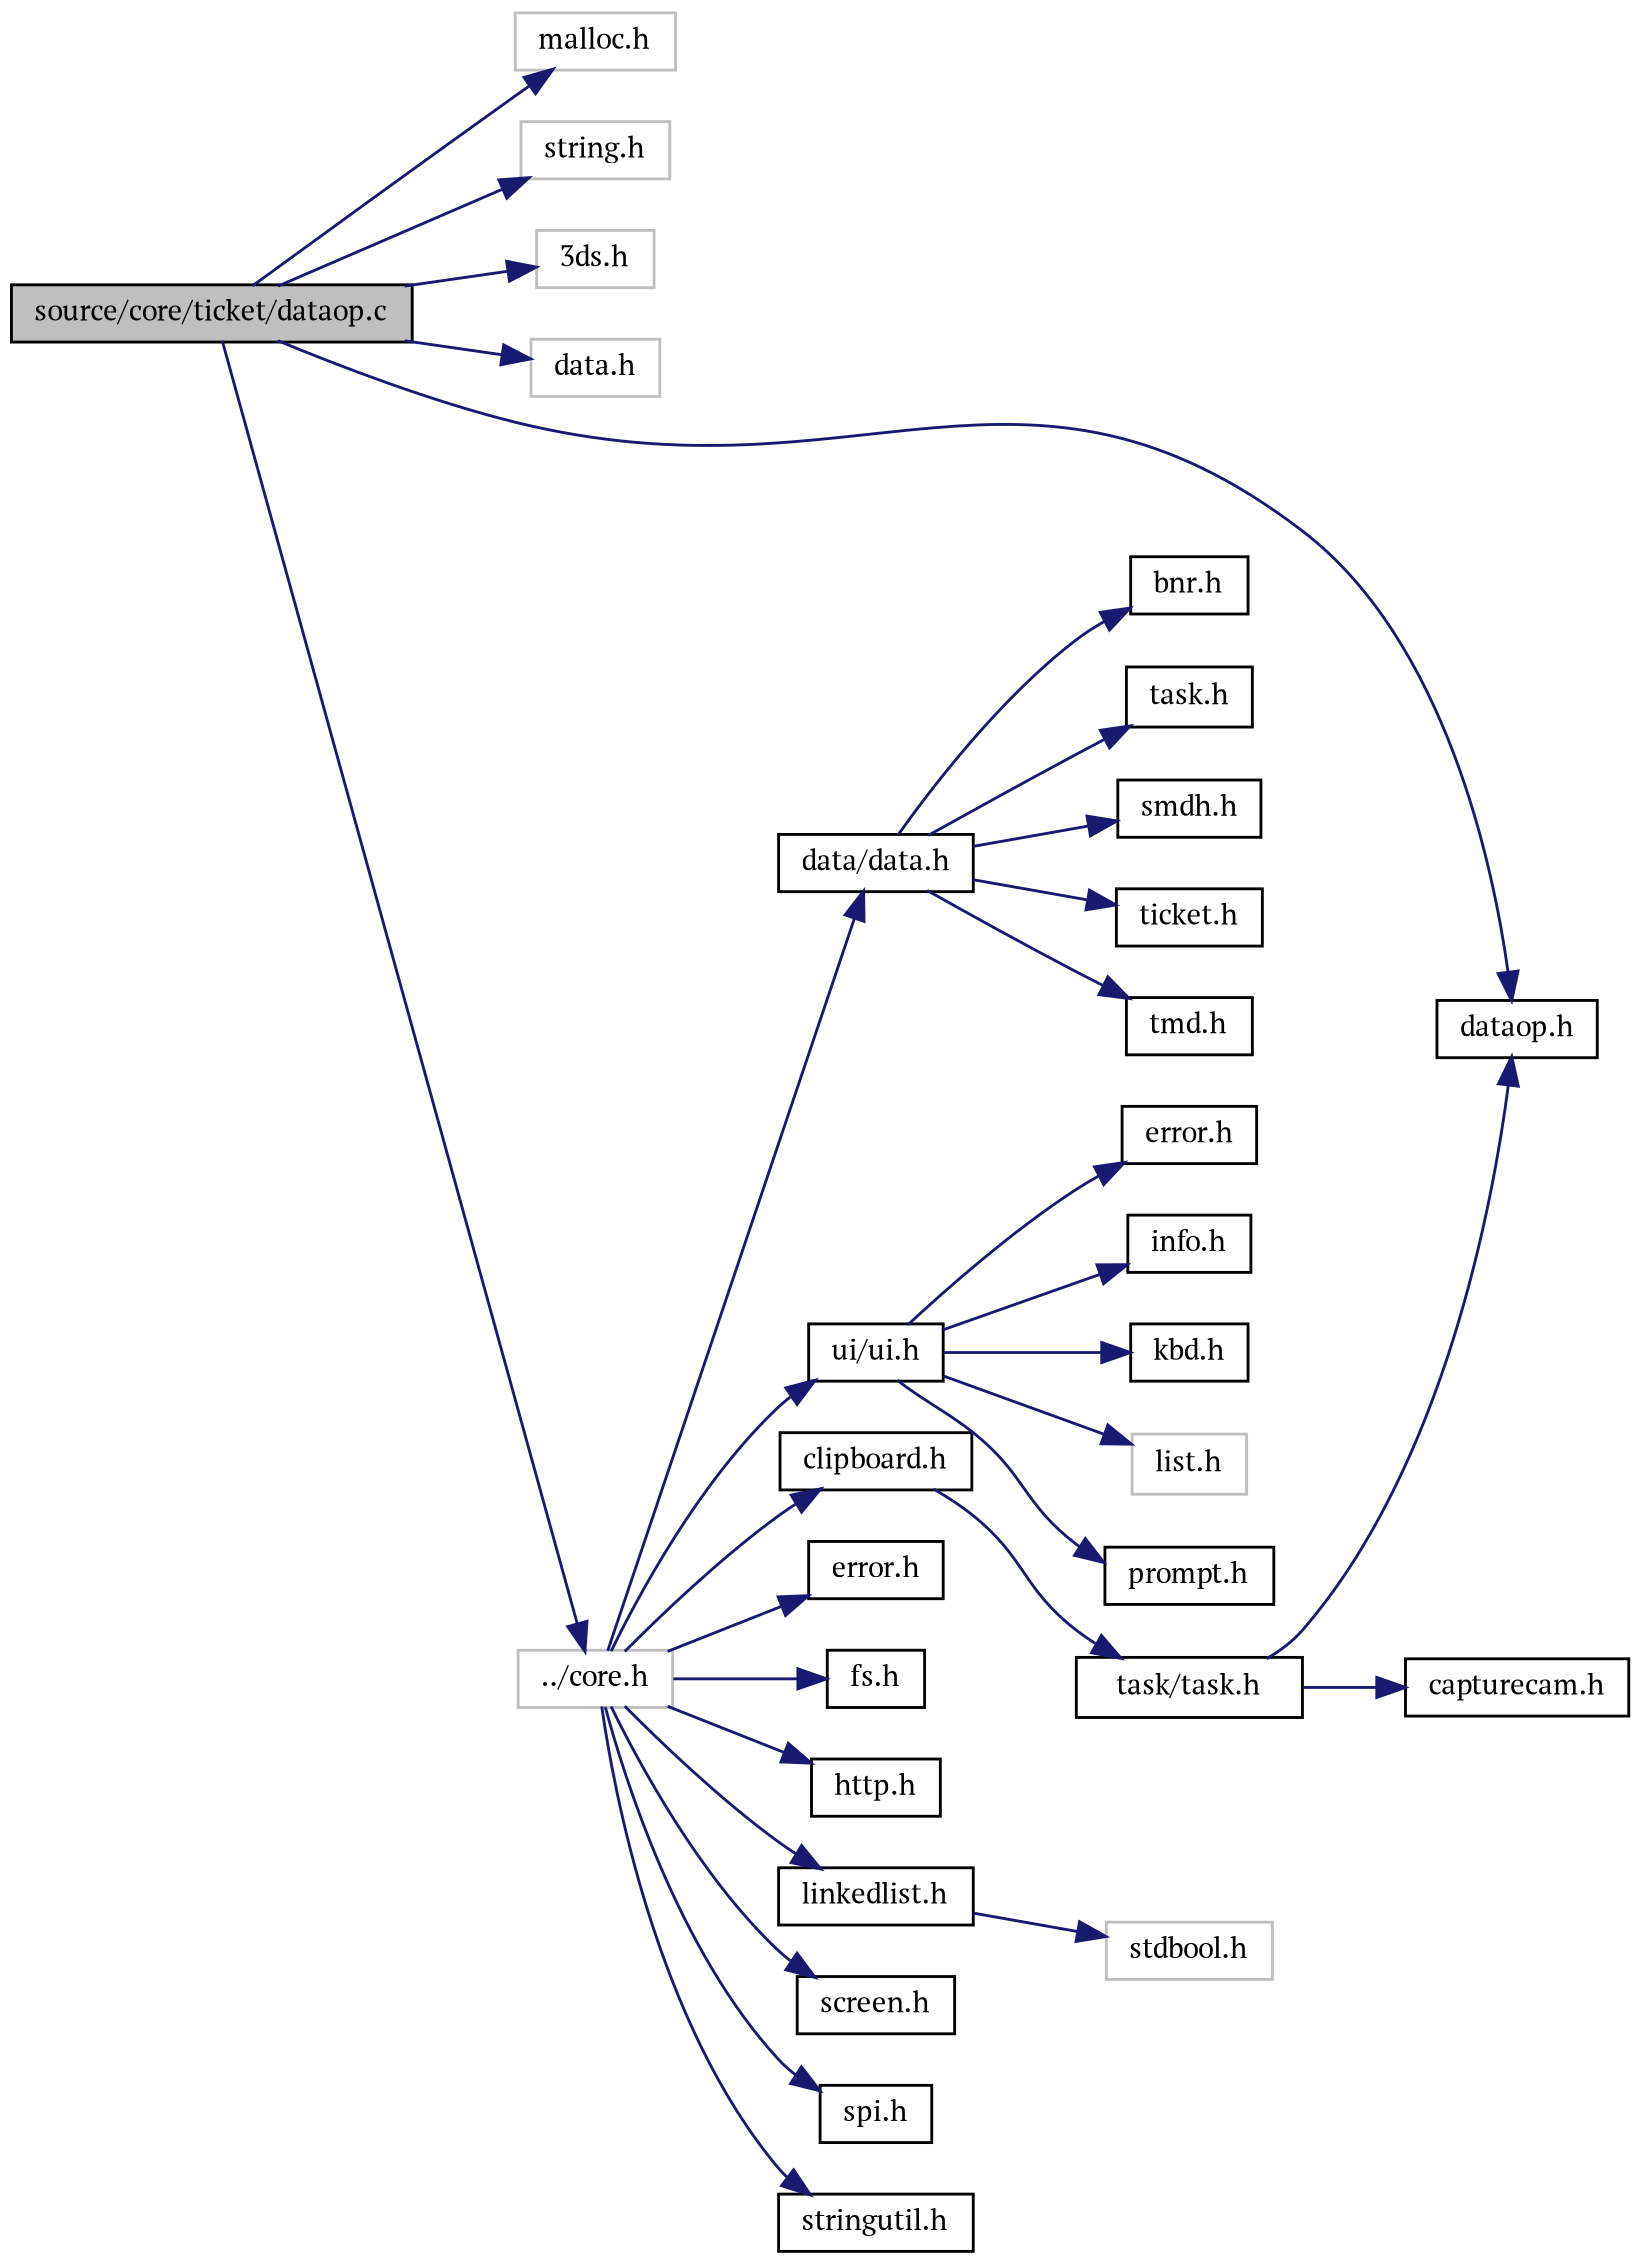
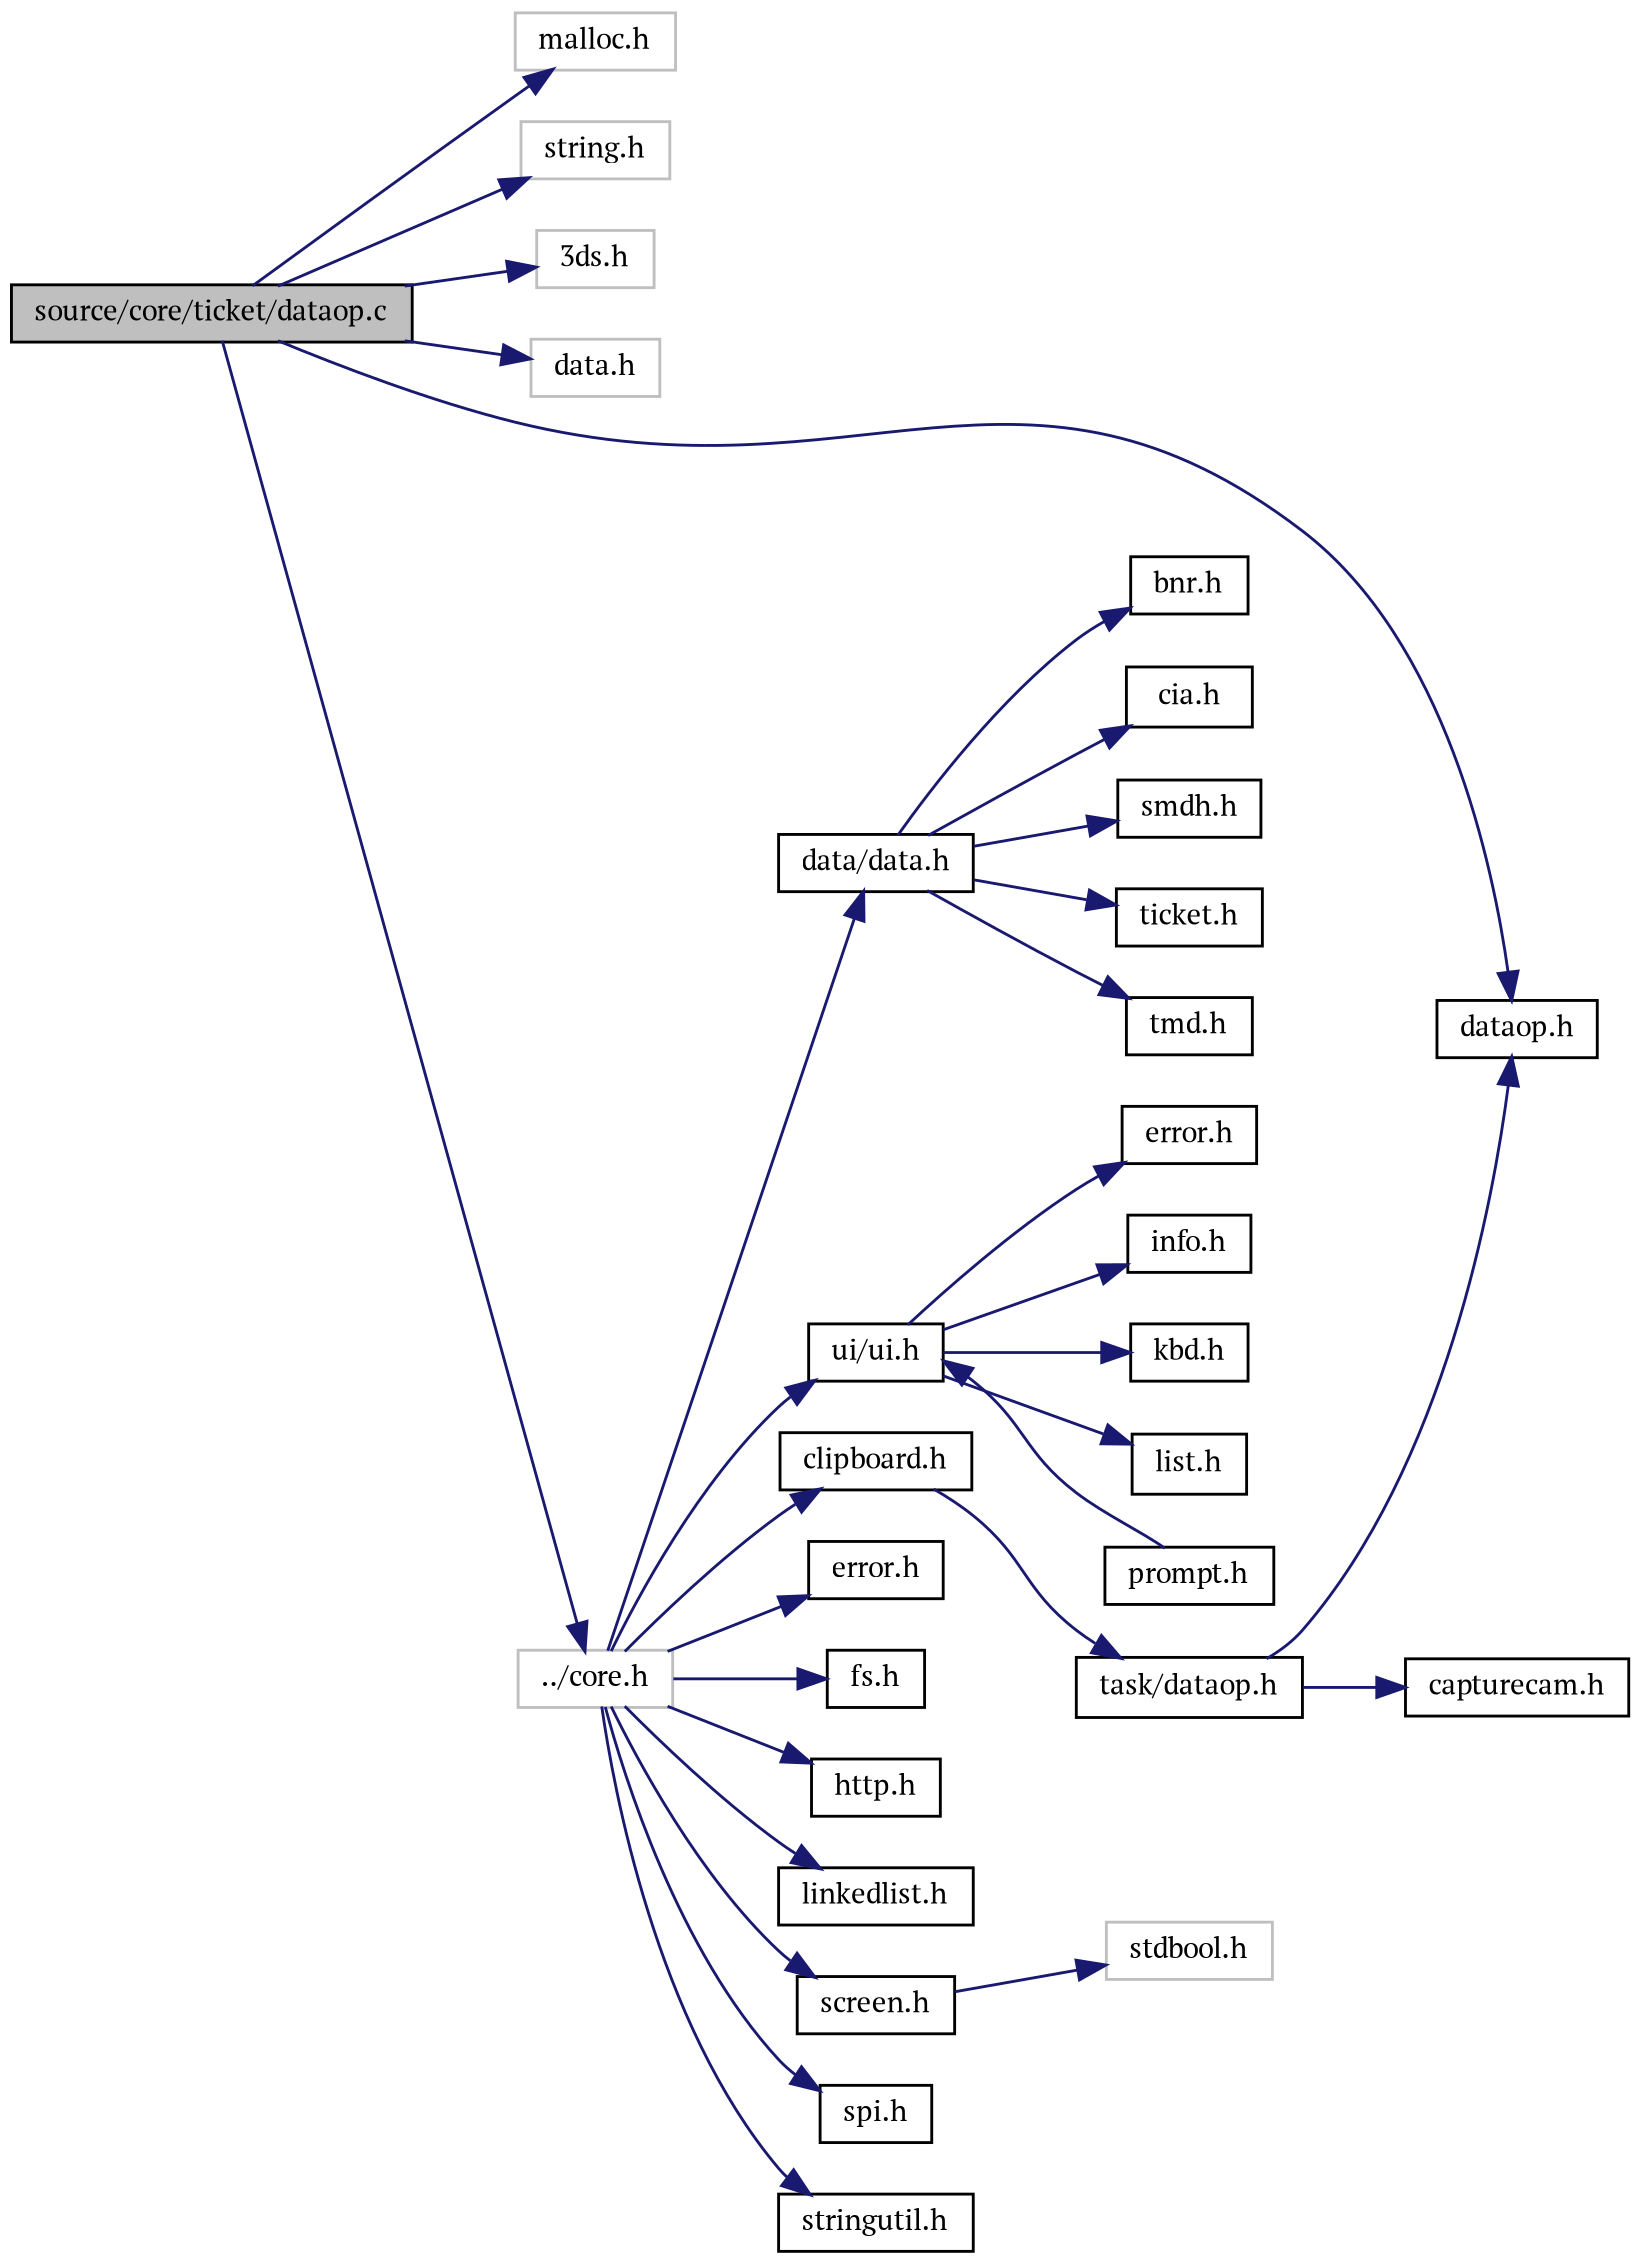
node "task.h": label "task.h" -> "cia.h"
edge "ui/ui.h" -> "prompt.h": reversed
node "list.h": color grey75 -> black
node "task/task.h": label "task/task.h" -> "task/dataop.h"
edge "linkedlist.h" -> "stdbool.h": now "screen.h" -> "stdbool.h"
